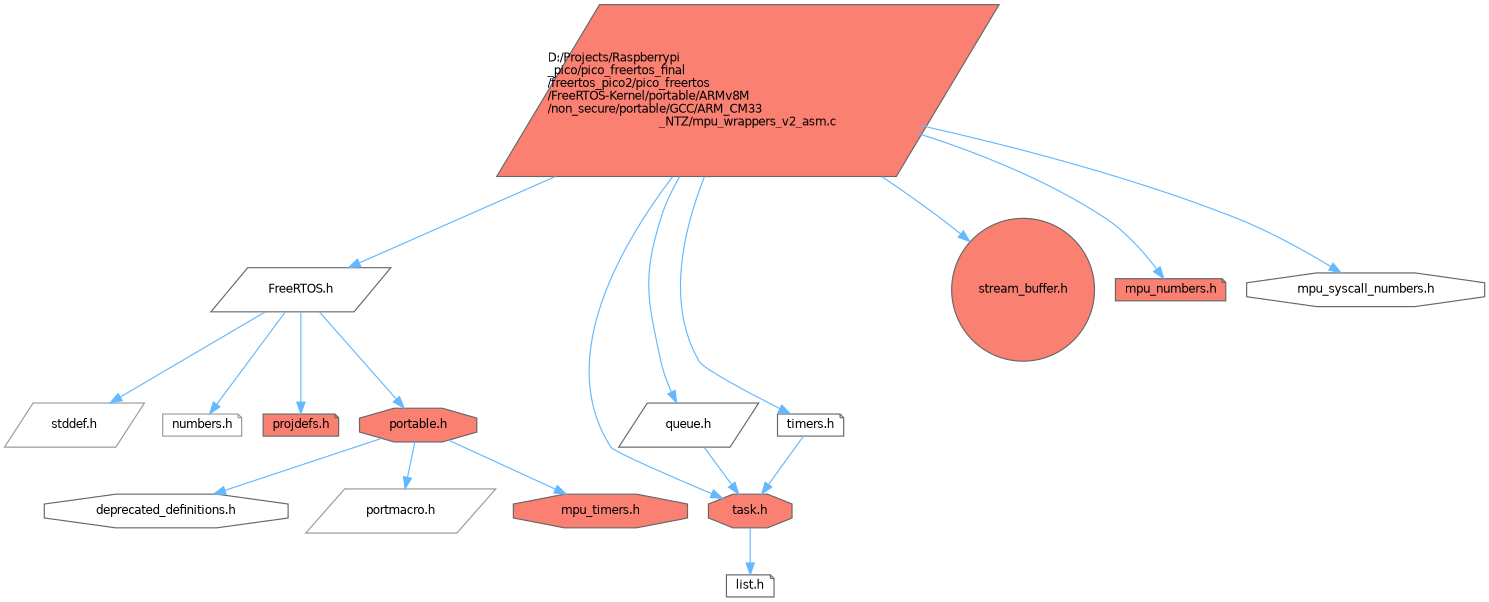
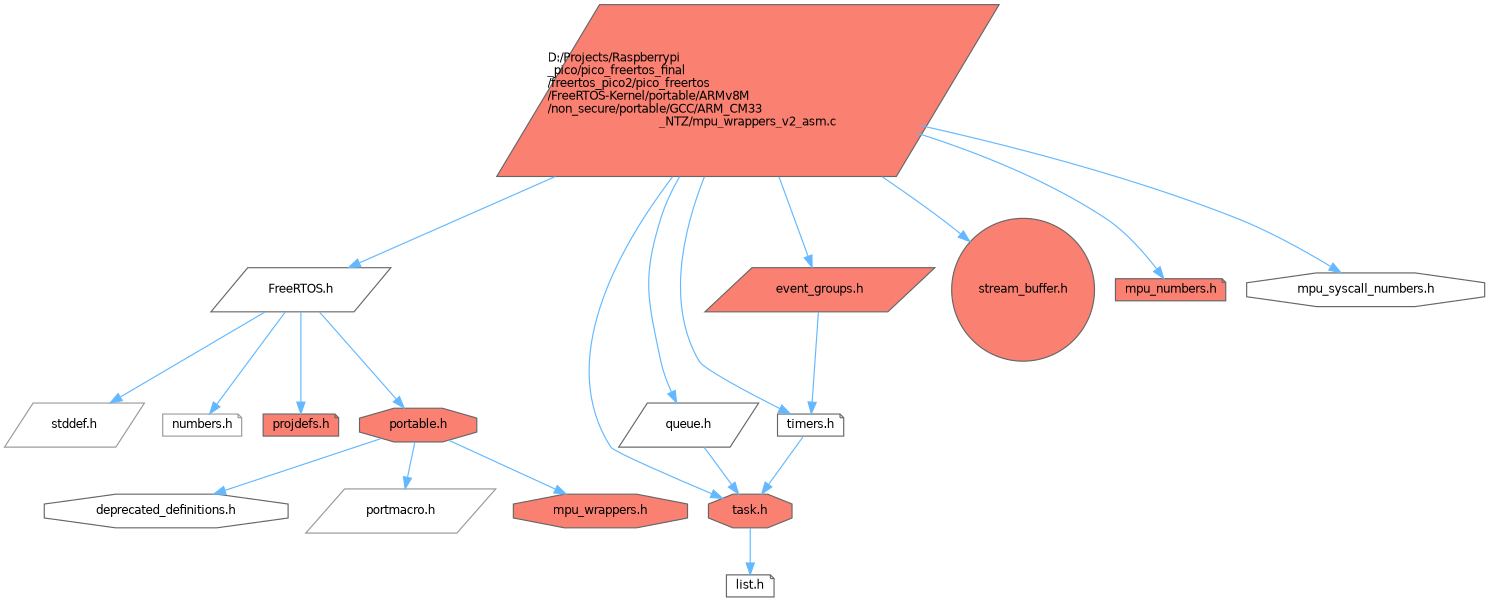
node "event_groups.h": added
node "mpu_timers.h": label "mpu_timers.h" -> "mpu_wrappers.h"
